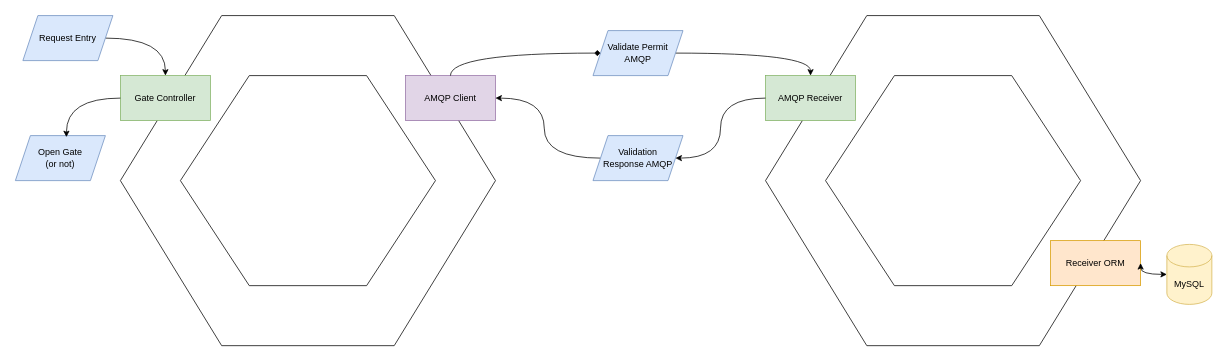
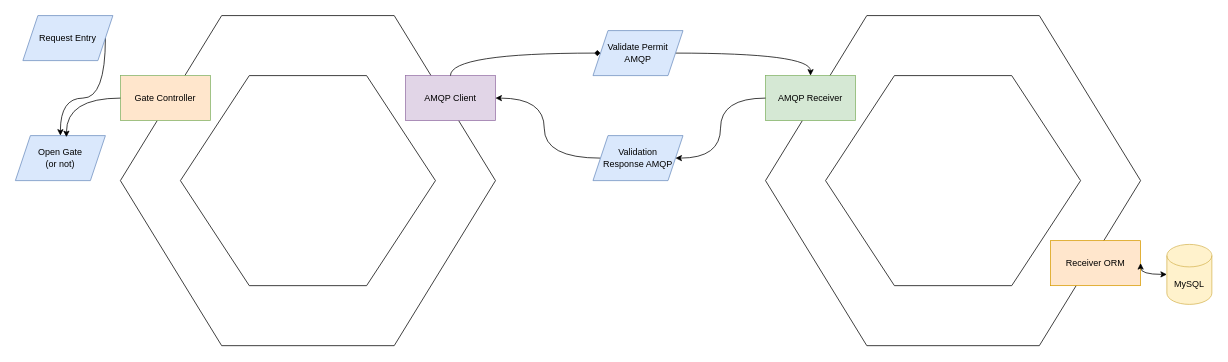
edge "Request Entry" -> "Gate Controller": now "Request Entry" -> "Open Gate (or not)"
node "Gate Controller": fillcolor #d5e8d4 -> #ffe6cc
